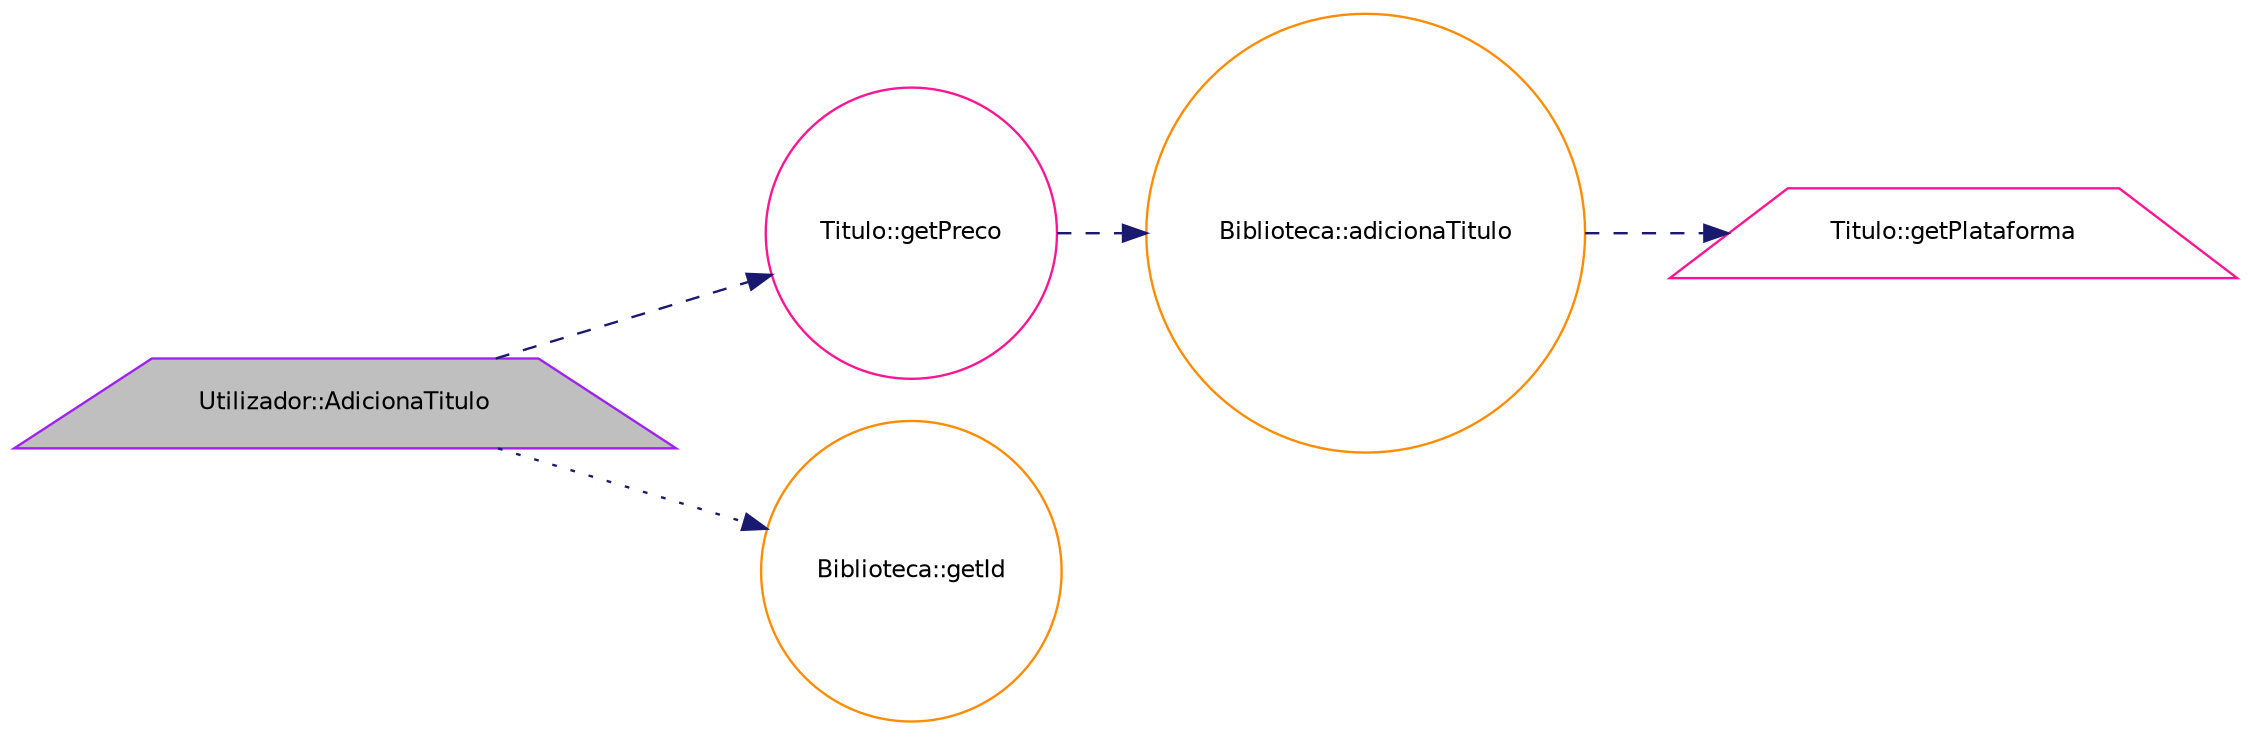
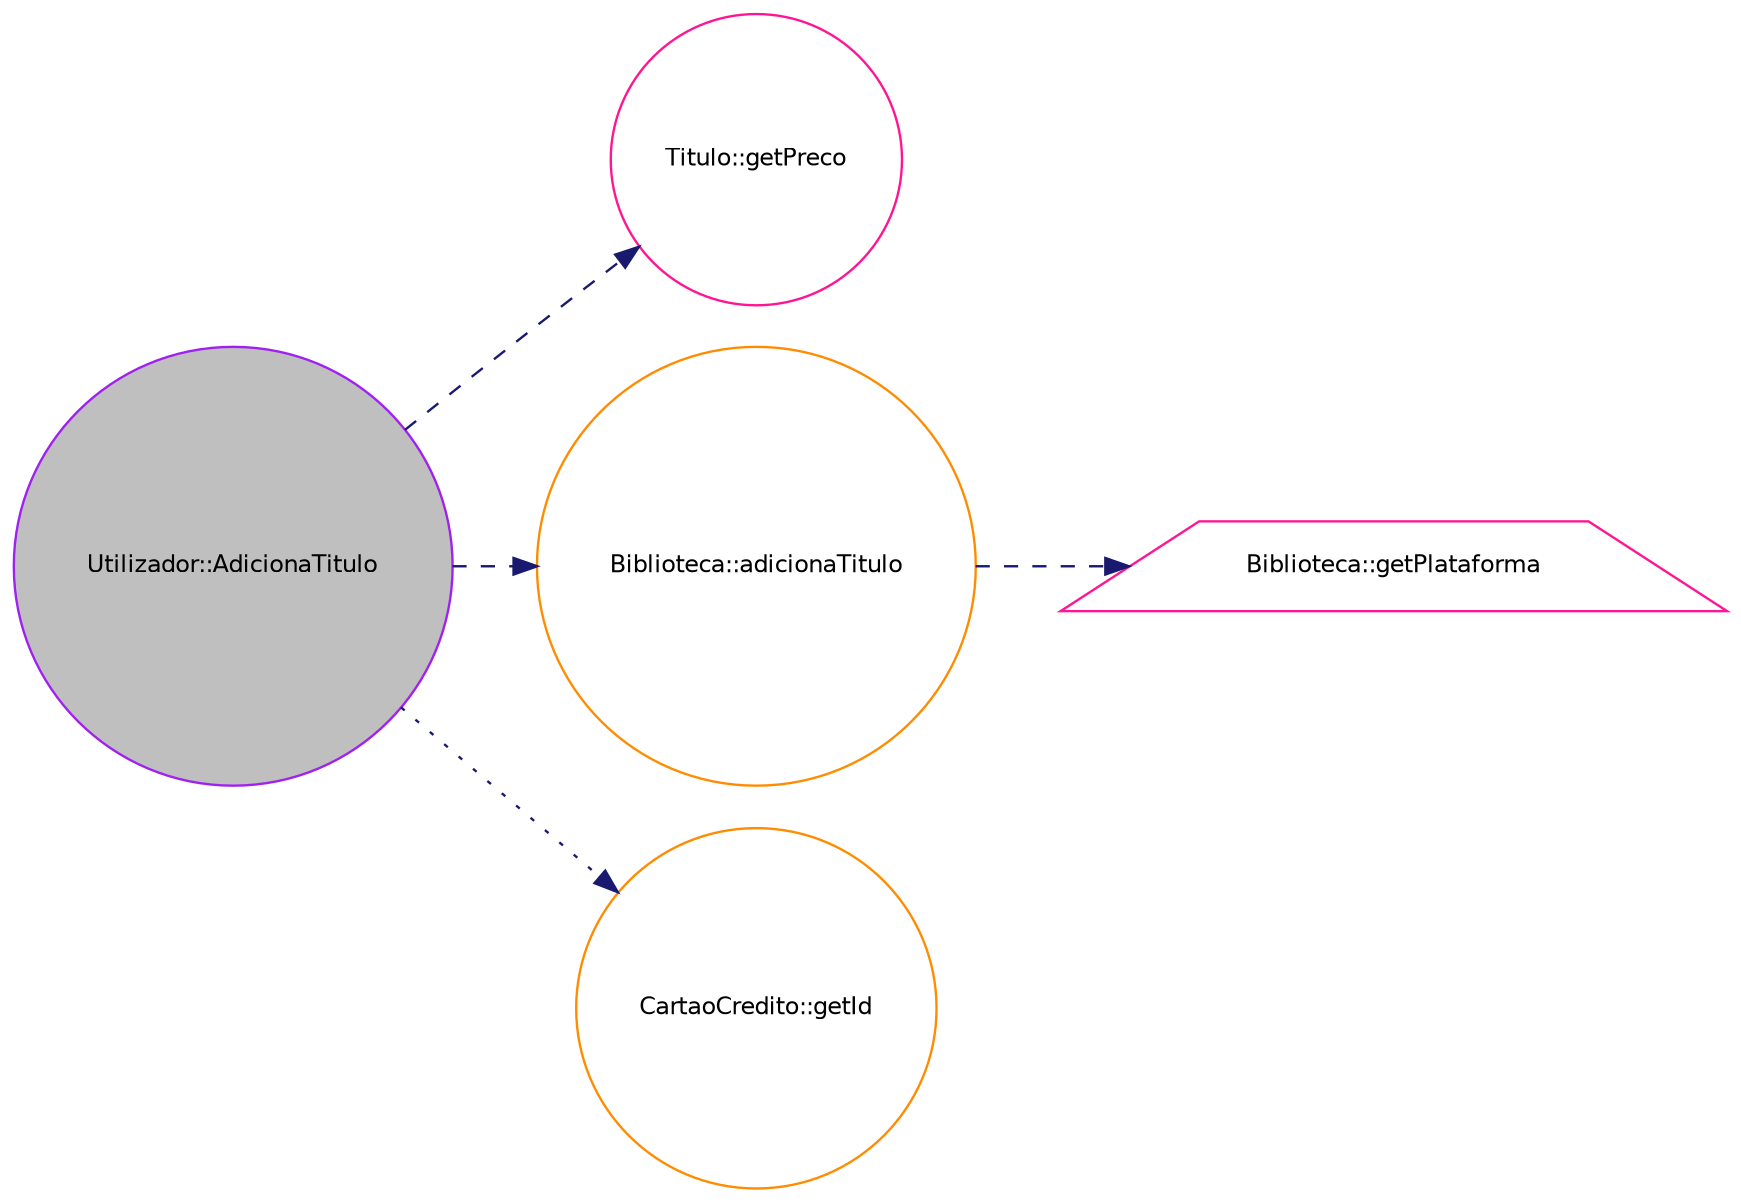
edge "Titulo::getPreco" -> "Biblioteca::adicionaTitulo": now "Utilizador::AdicionaTitulo" -> "Biblioteca::adicionaTitulo"
node "Titulo::getPlataforma": label "Titulo::getPlataforma" -> "Biblioteca::getPlataforma"
node "Utilizador::AdicionaTitulo": shape trapezium -> circle
node "Biblioteca::getId": label "Biblioteca::getId" -> "CartaoCredito::getId"
